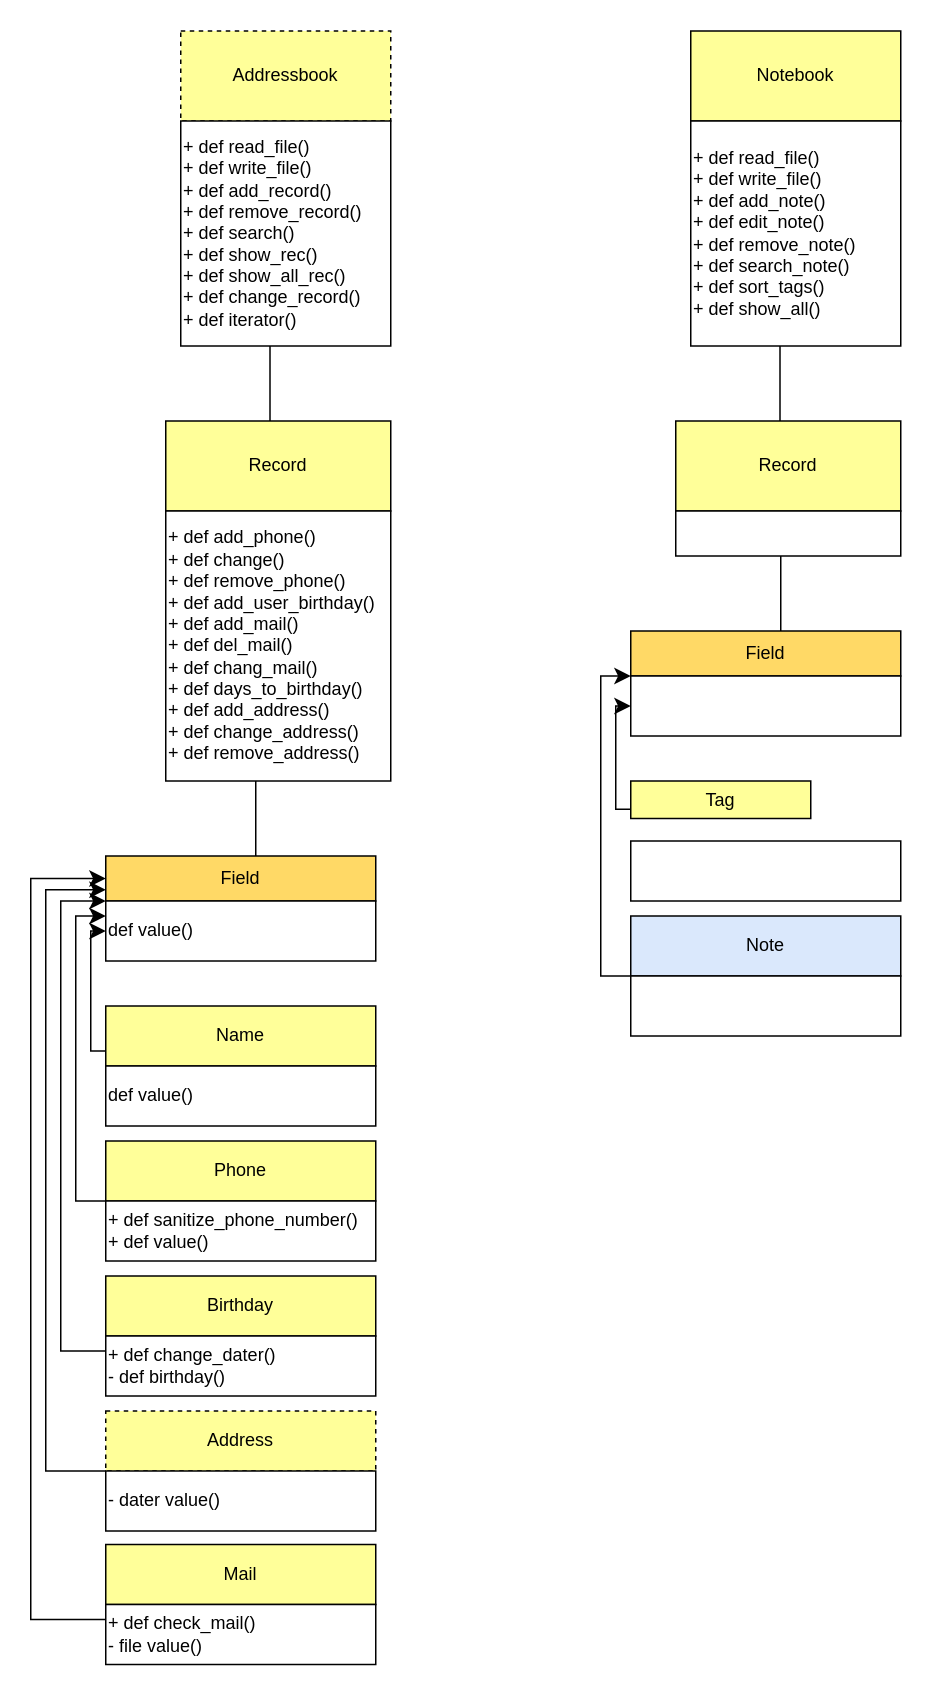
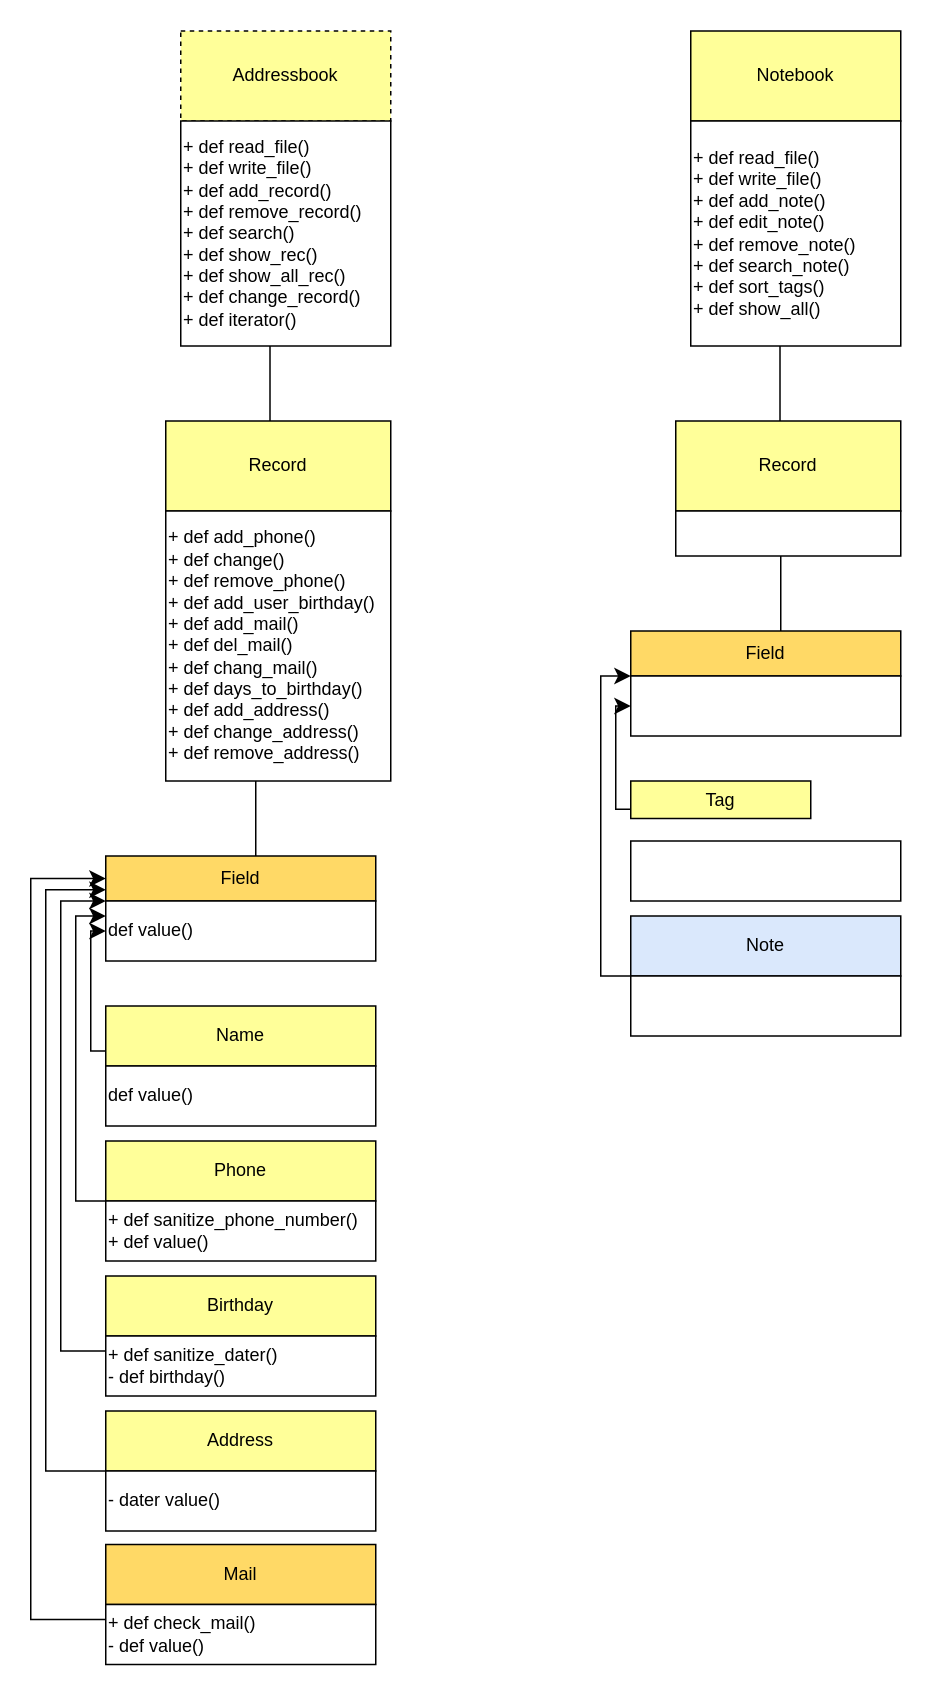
node "+ def change_dater() - def birthday()": label "+ def change_dater() - def birthday()" -> "+ def sanitize_dater() - def birthday()"
node "Address": style dashed -> solid
node "Mail": fillcolor #ffff99 -> #ffd966
node "+ def check_mail() - file value()": label "+ def check_mail() - file value()" -> "+ def check_mail() - def value()"
